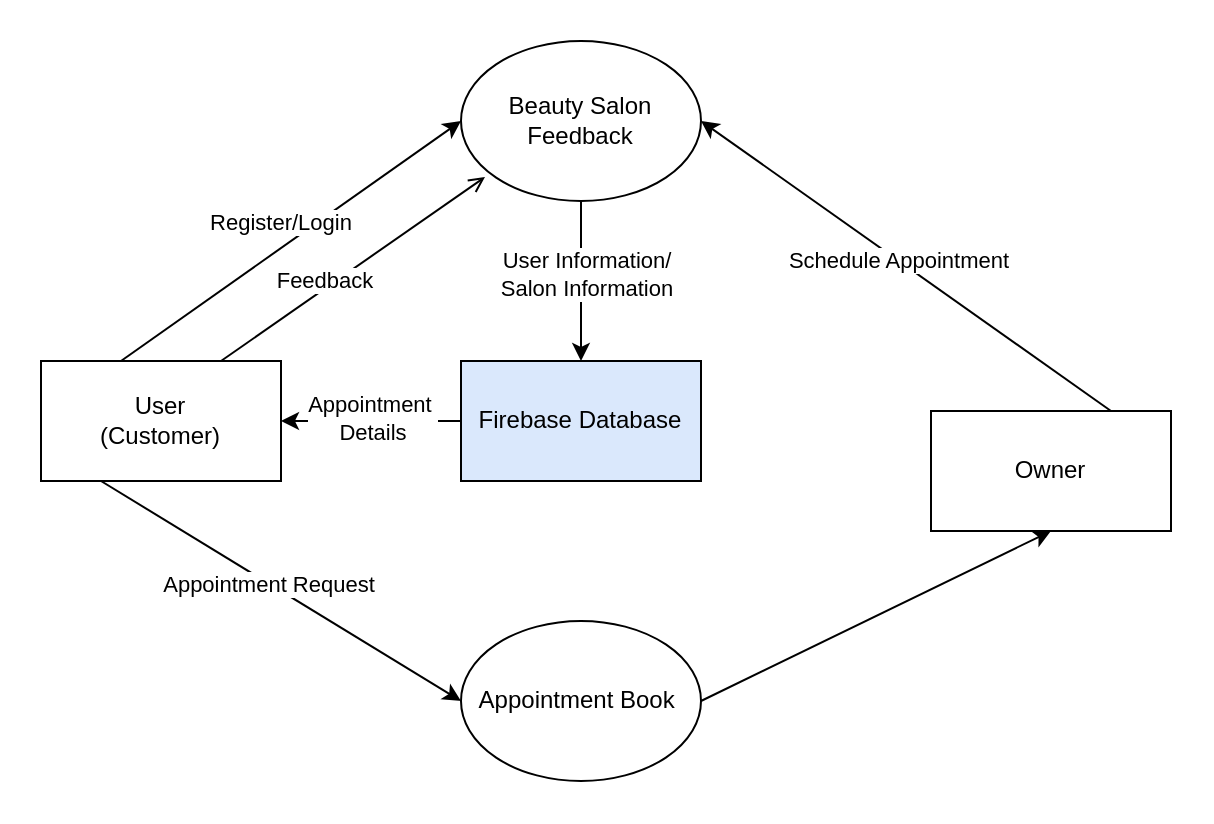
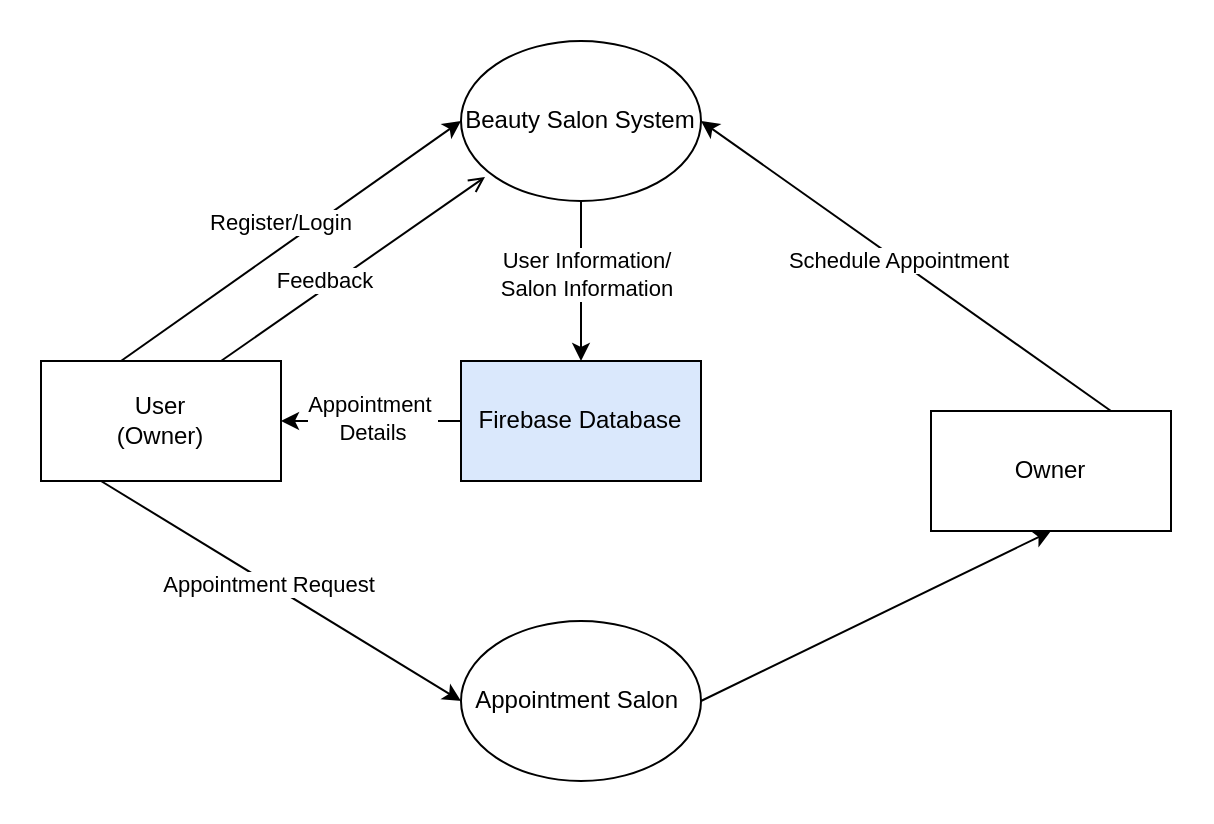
node "Beauty Salon Feedback": label "Beauty Salon Feedback" -> "Beauty Salon System"
node "User (Customer)": label "User (Customer)" -> "User (Owner)"
node "Appointment Book": label "Appointment Book" -> "Appointment Salon"
